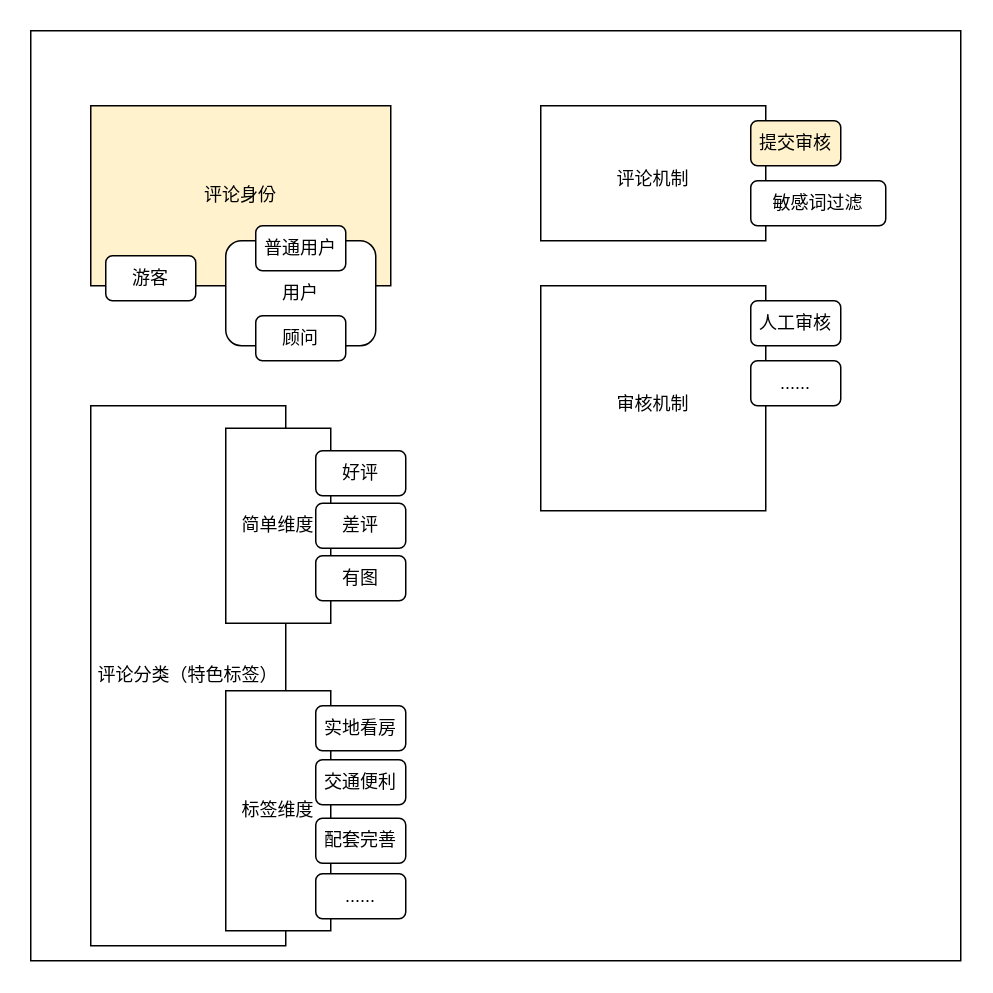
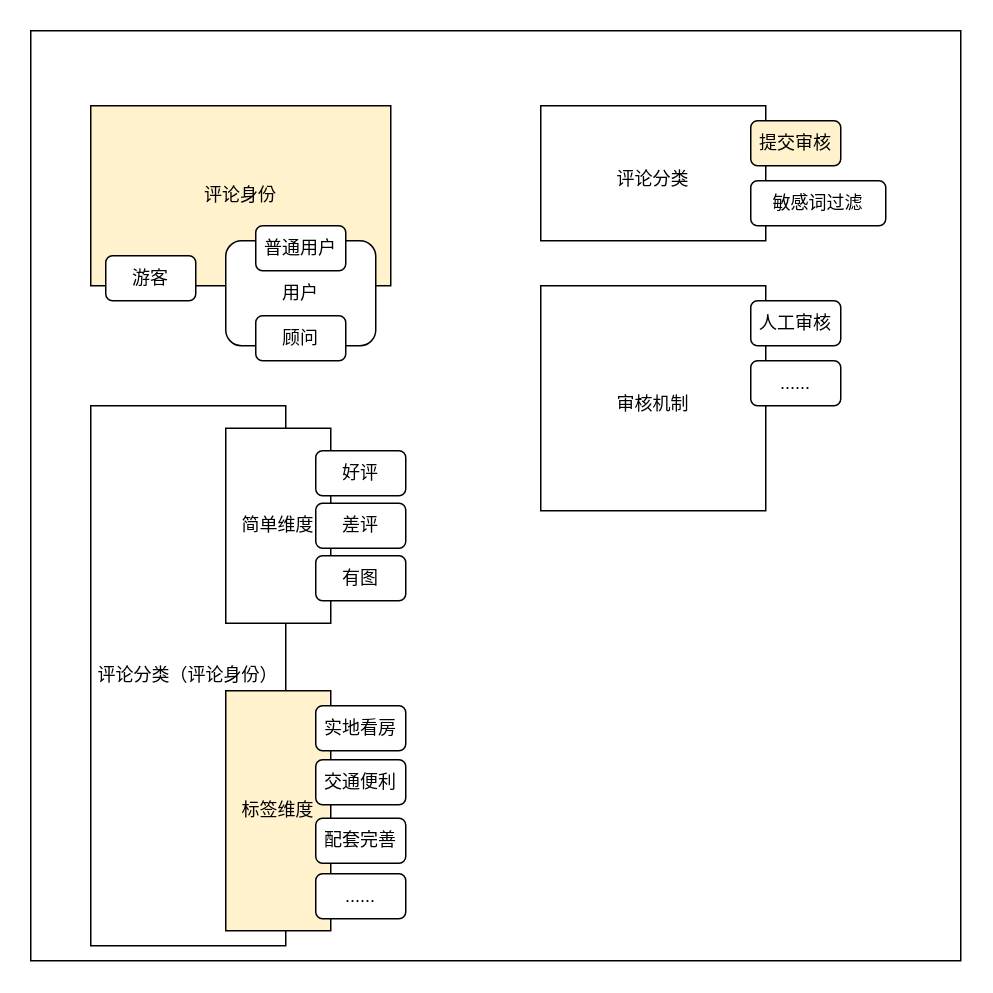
node "评论机制": label "评论机制" -> "评论分类"
node "评论分类（特色标签）": label "评论分类（特色标签）" -> "评论分类（评论身份）"
node "标签维度": fillcolor #ffffff -> #fff2cc
